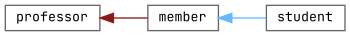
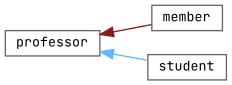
edge "student" -> "member": now "student" -> "professor"
